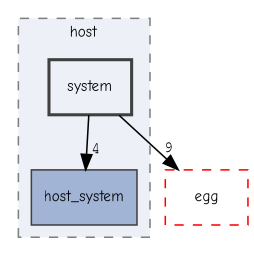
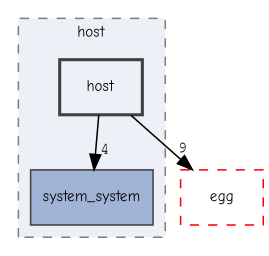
node "system": label "system" -> "host"
node "host_system": label "host_system" -> "system_system"
